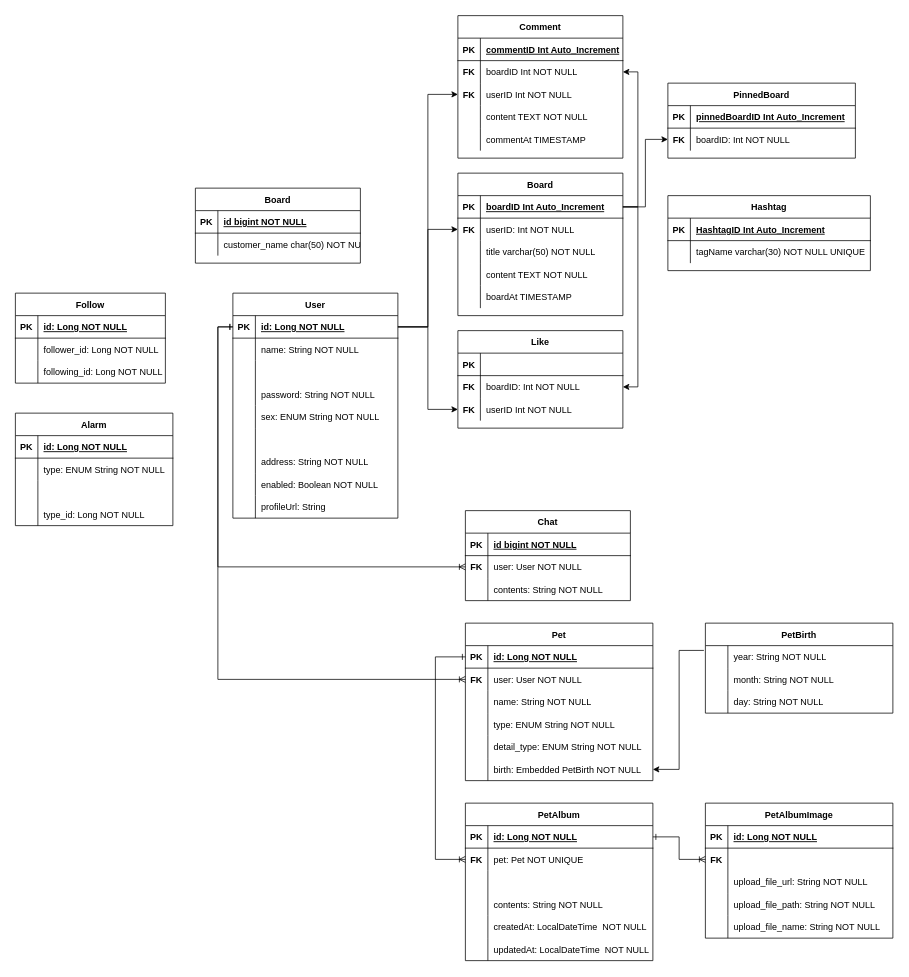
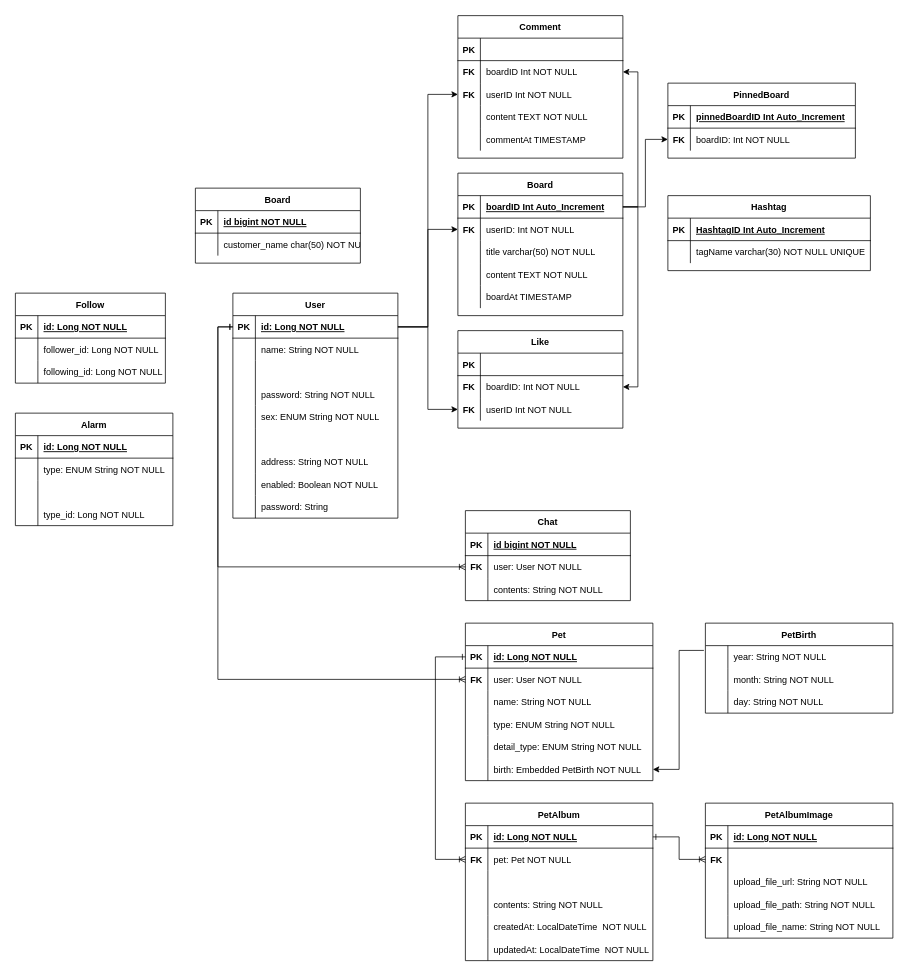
node "commentID Int Auto_Increment": removed
node "profileUrl: String": label "profileUrl: String" -> "password: String"
node "pet: Pet NOT UNIQUE": label "pet: Pet NOT UNIQUE" -> "pet: Pet NOT NULL"
